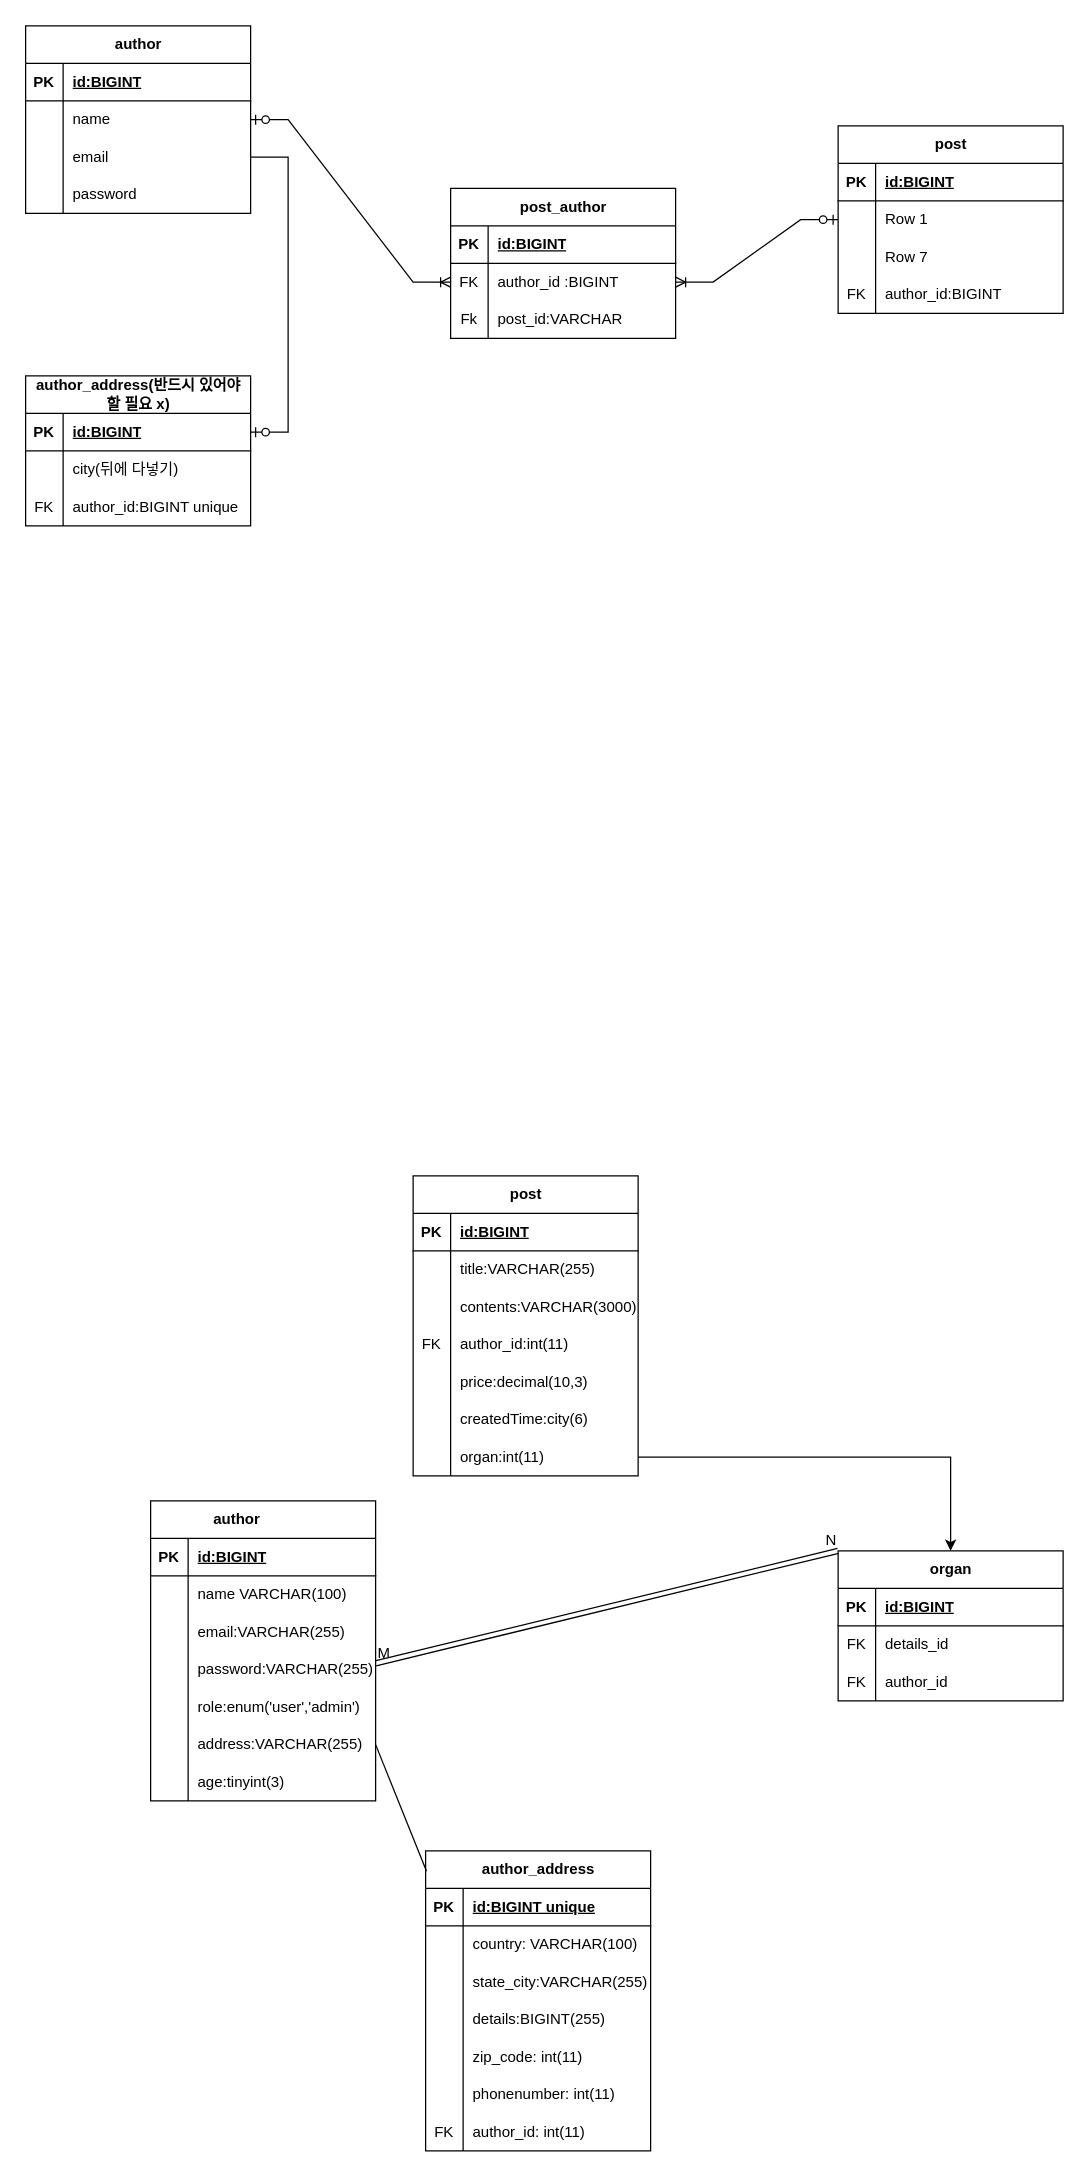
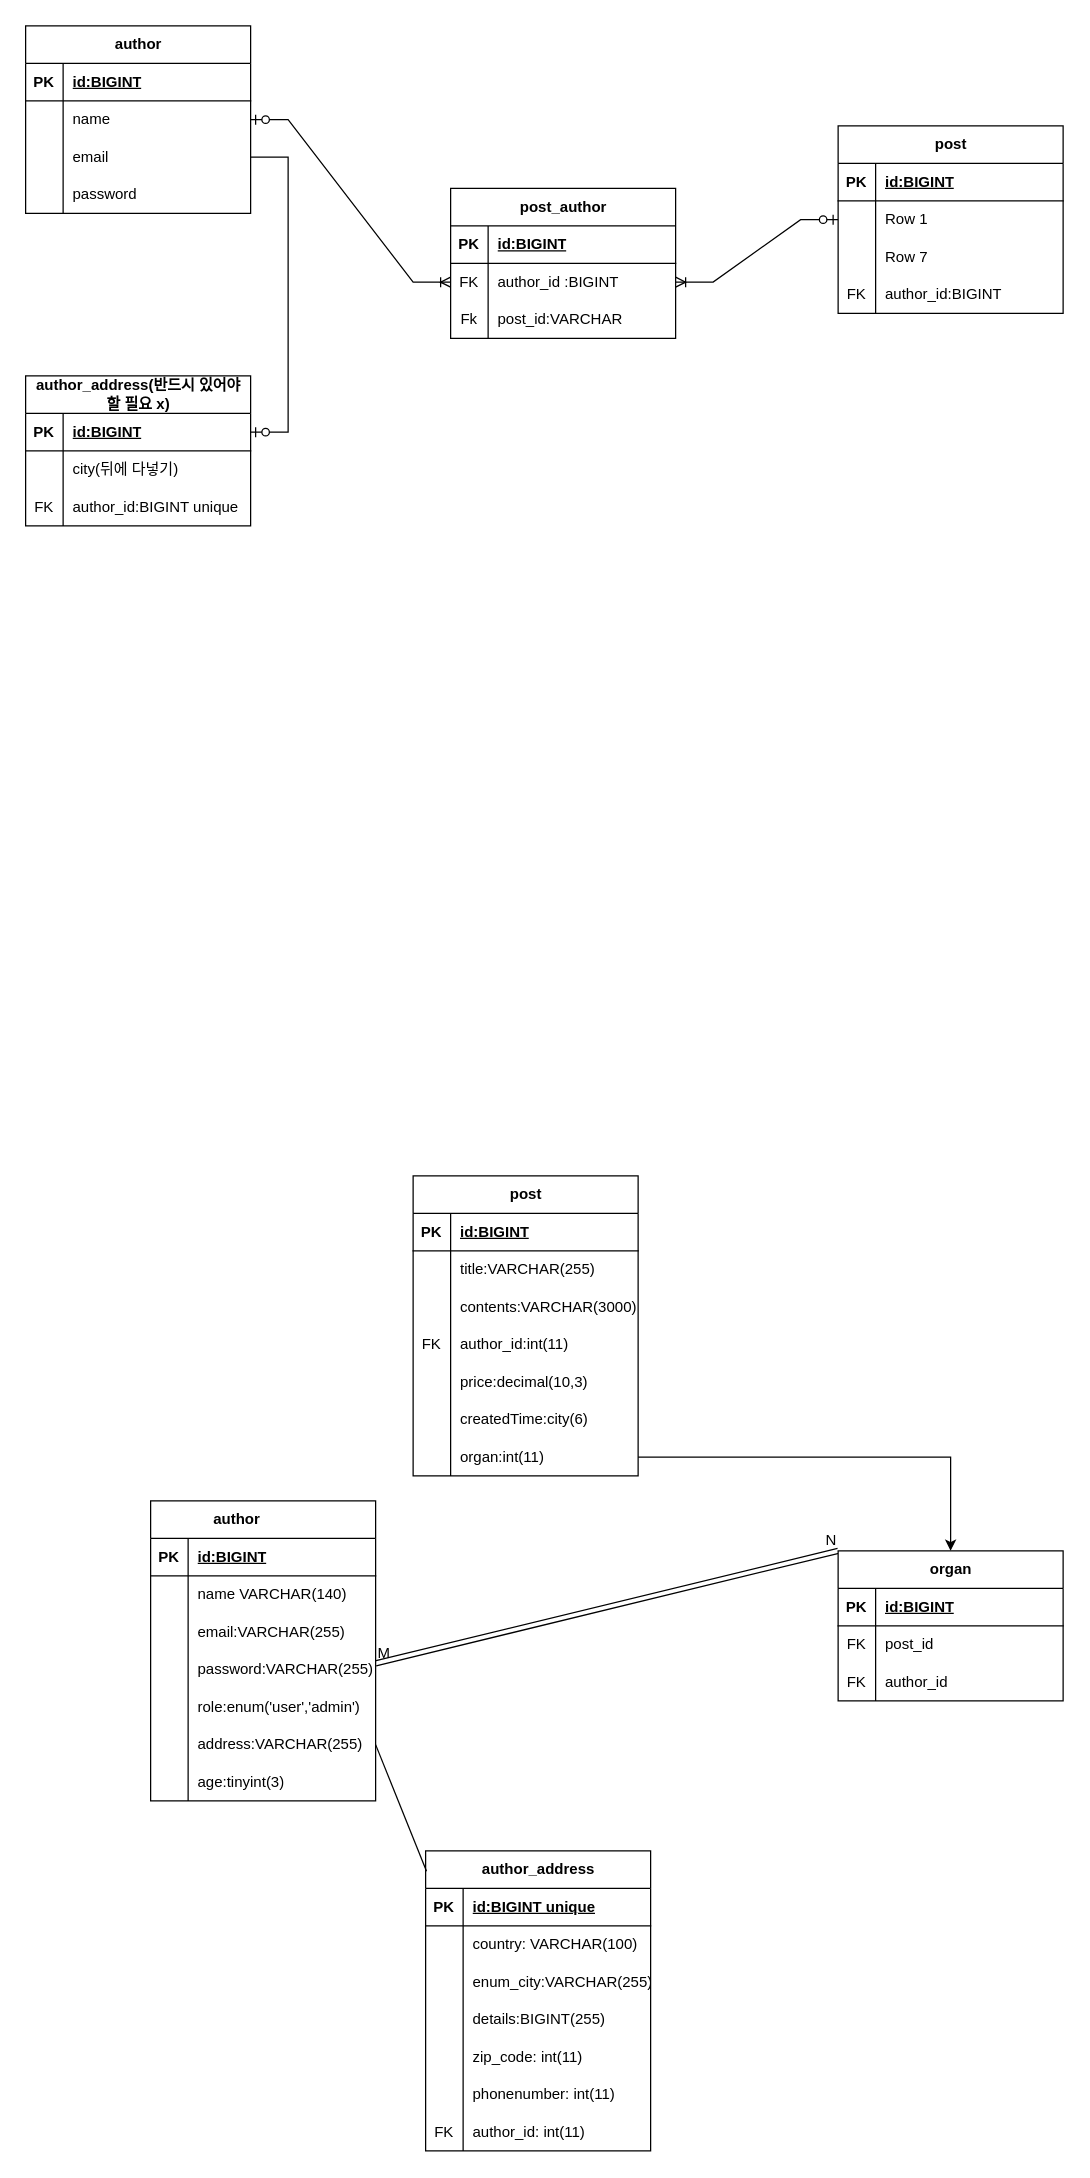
node "name VARCHAR(100)": label "name VARCHAR(100)" -> "name VARCHAR(140)"
node "details_id": label "details_id" -> "post_id"
node "state_city:VARCHAR(255)": label "state_city:VARCHAR(255)" -> "enum_city:VARCHAR(255)"
